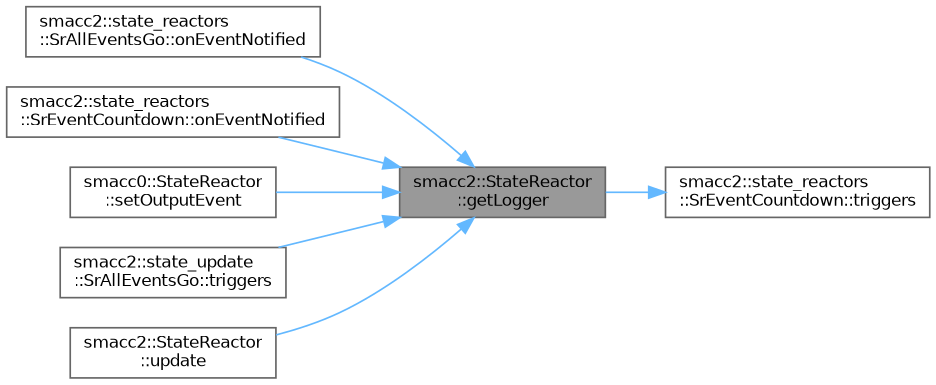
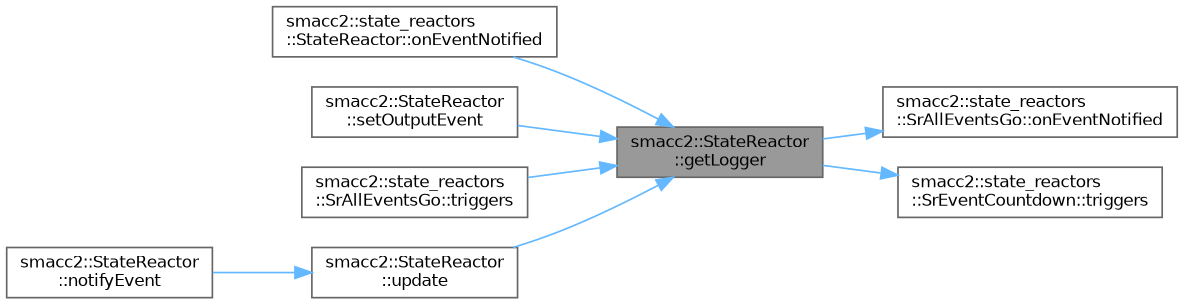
edge "smacc2::state_reactors ::SrAllEventsGo::onEventNotified" -> "smacc2::StateReactor ::getLogger": reversed
node "smacc2::state_reactors ::SrEventCountdown::onEventNotified": label "smacc2::state_reactors ::SrEventCountdown::onEventNotified" -> "smacc2::state_reactors ::StateReactor::onEventNotified"
node "smacc0::StateReactor ::setOutputEvent": label "smacc0::StateReactor ::setOutputEvent" -> "smacc2::StateReactor ::setOutputEvent"
node "smacc2::StateReactor ::notifyEvent": added
node "smacc2::state_update ::SrAllEventsGo::triggers": label "smacc2::state_update ::SrAllEventsGo::triggers" -> "smacc2::state_reactors ::SrAllEventsGo::triggers"
